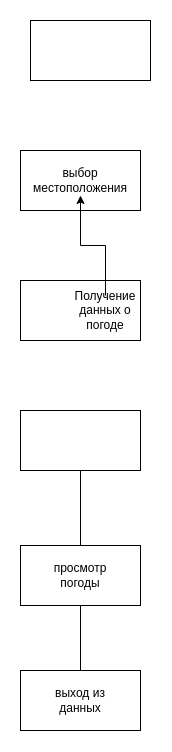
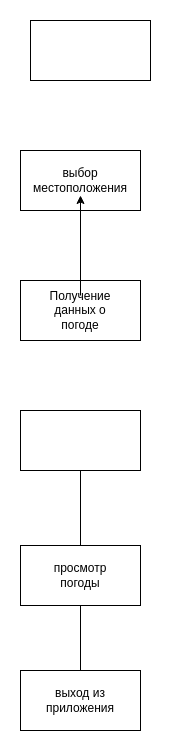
node "Получение данных о погоде": moved (106, 311) -> (81, 311)
node "выход из данных": label "выход из данных" -> "выход из приложения"
